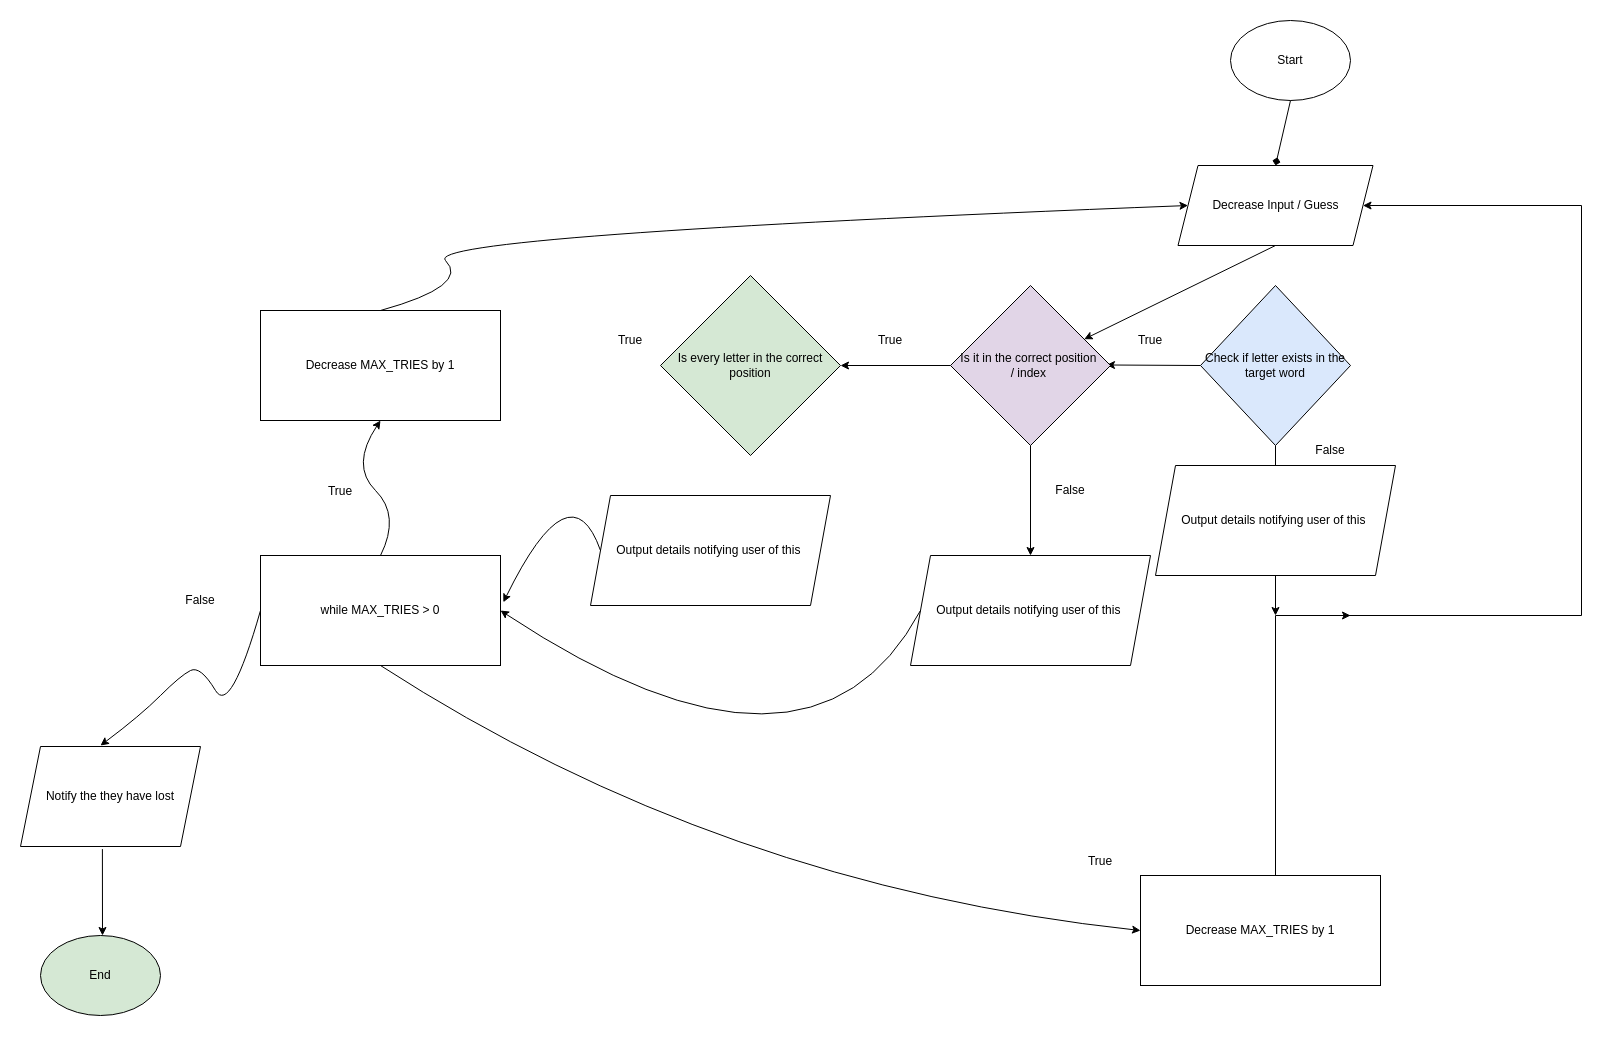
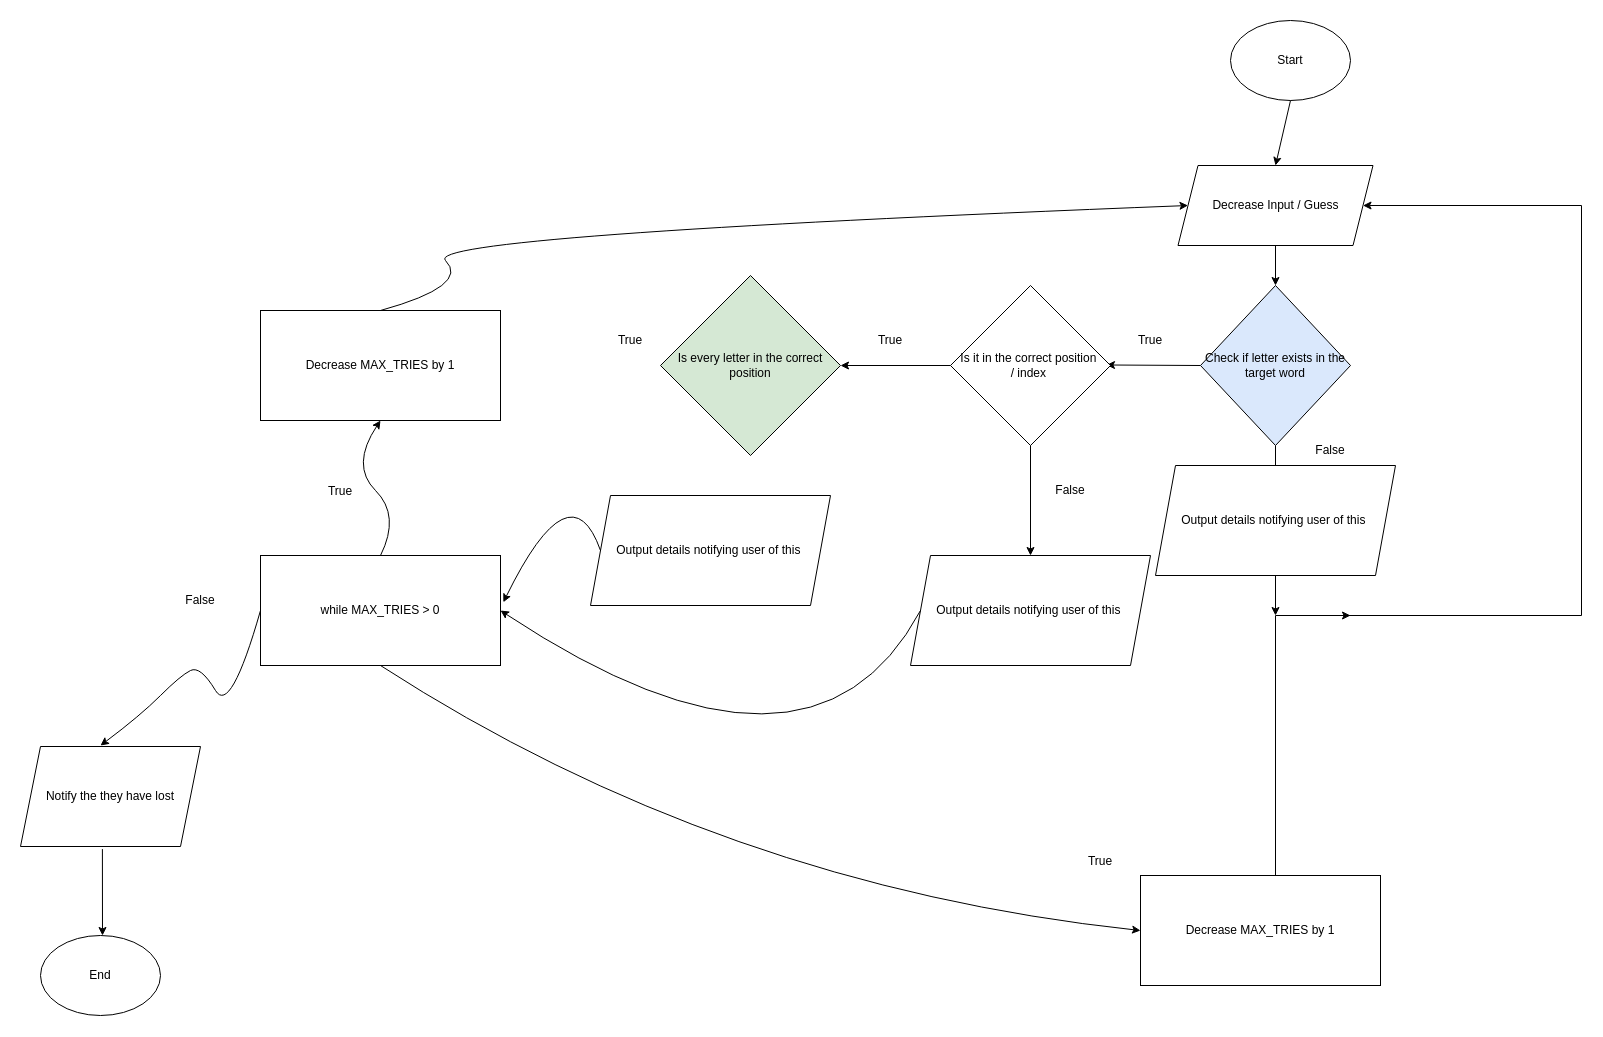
edge "Start" -> "Decrease Input / Guess": arrowhead diamond -> classic
edge "Decrease Input / Guess" -> "Is it in the correct position / index": now "Decrease Input / Guess" -> "Check if letter exists in the target word"
node "Is it in the correct position / index": fillcolor #e1d5e7 -> #ffffff
node "End": fillcolor #d5e8d4 -> #ffffff
